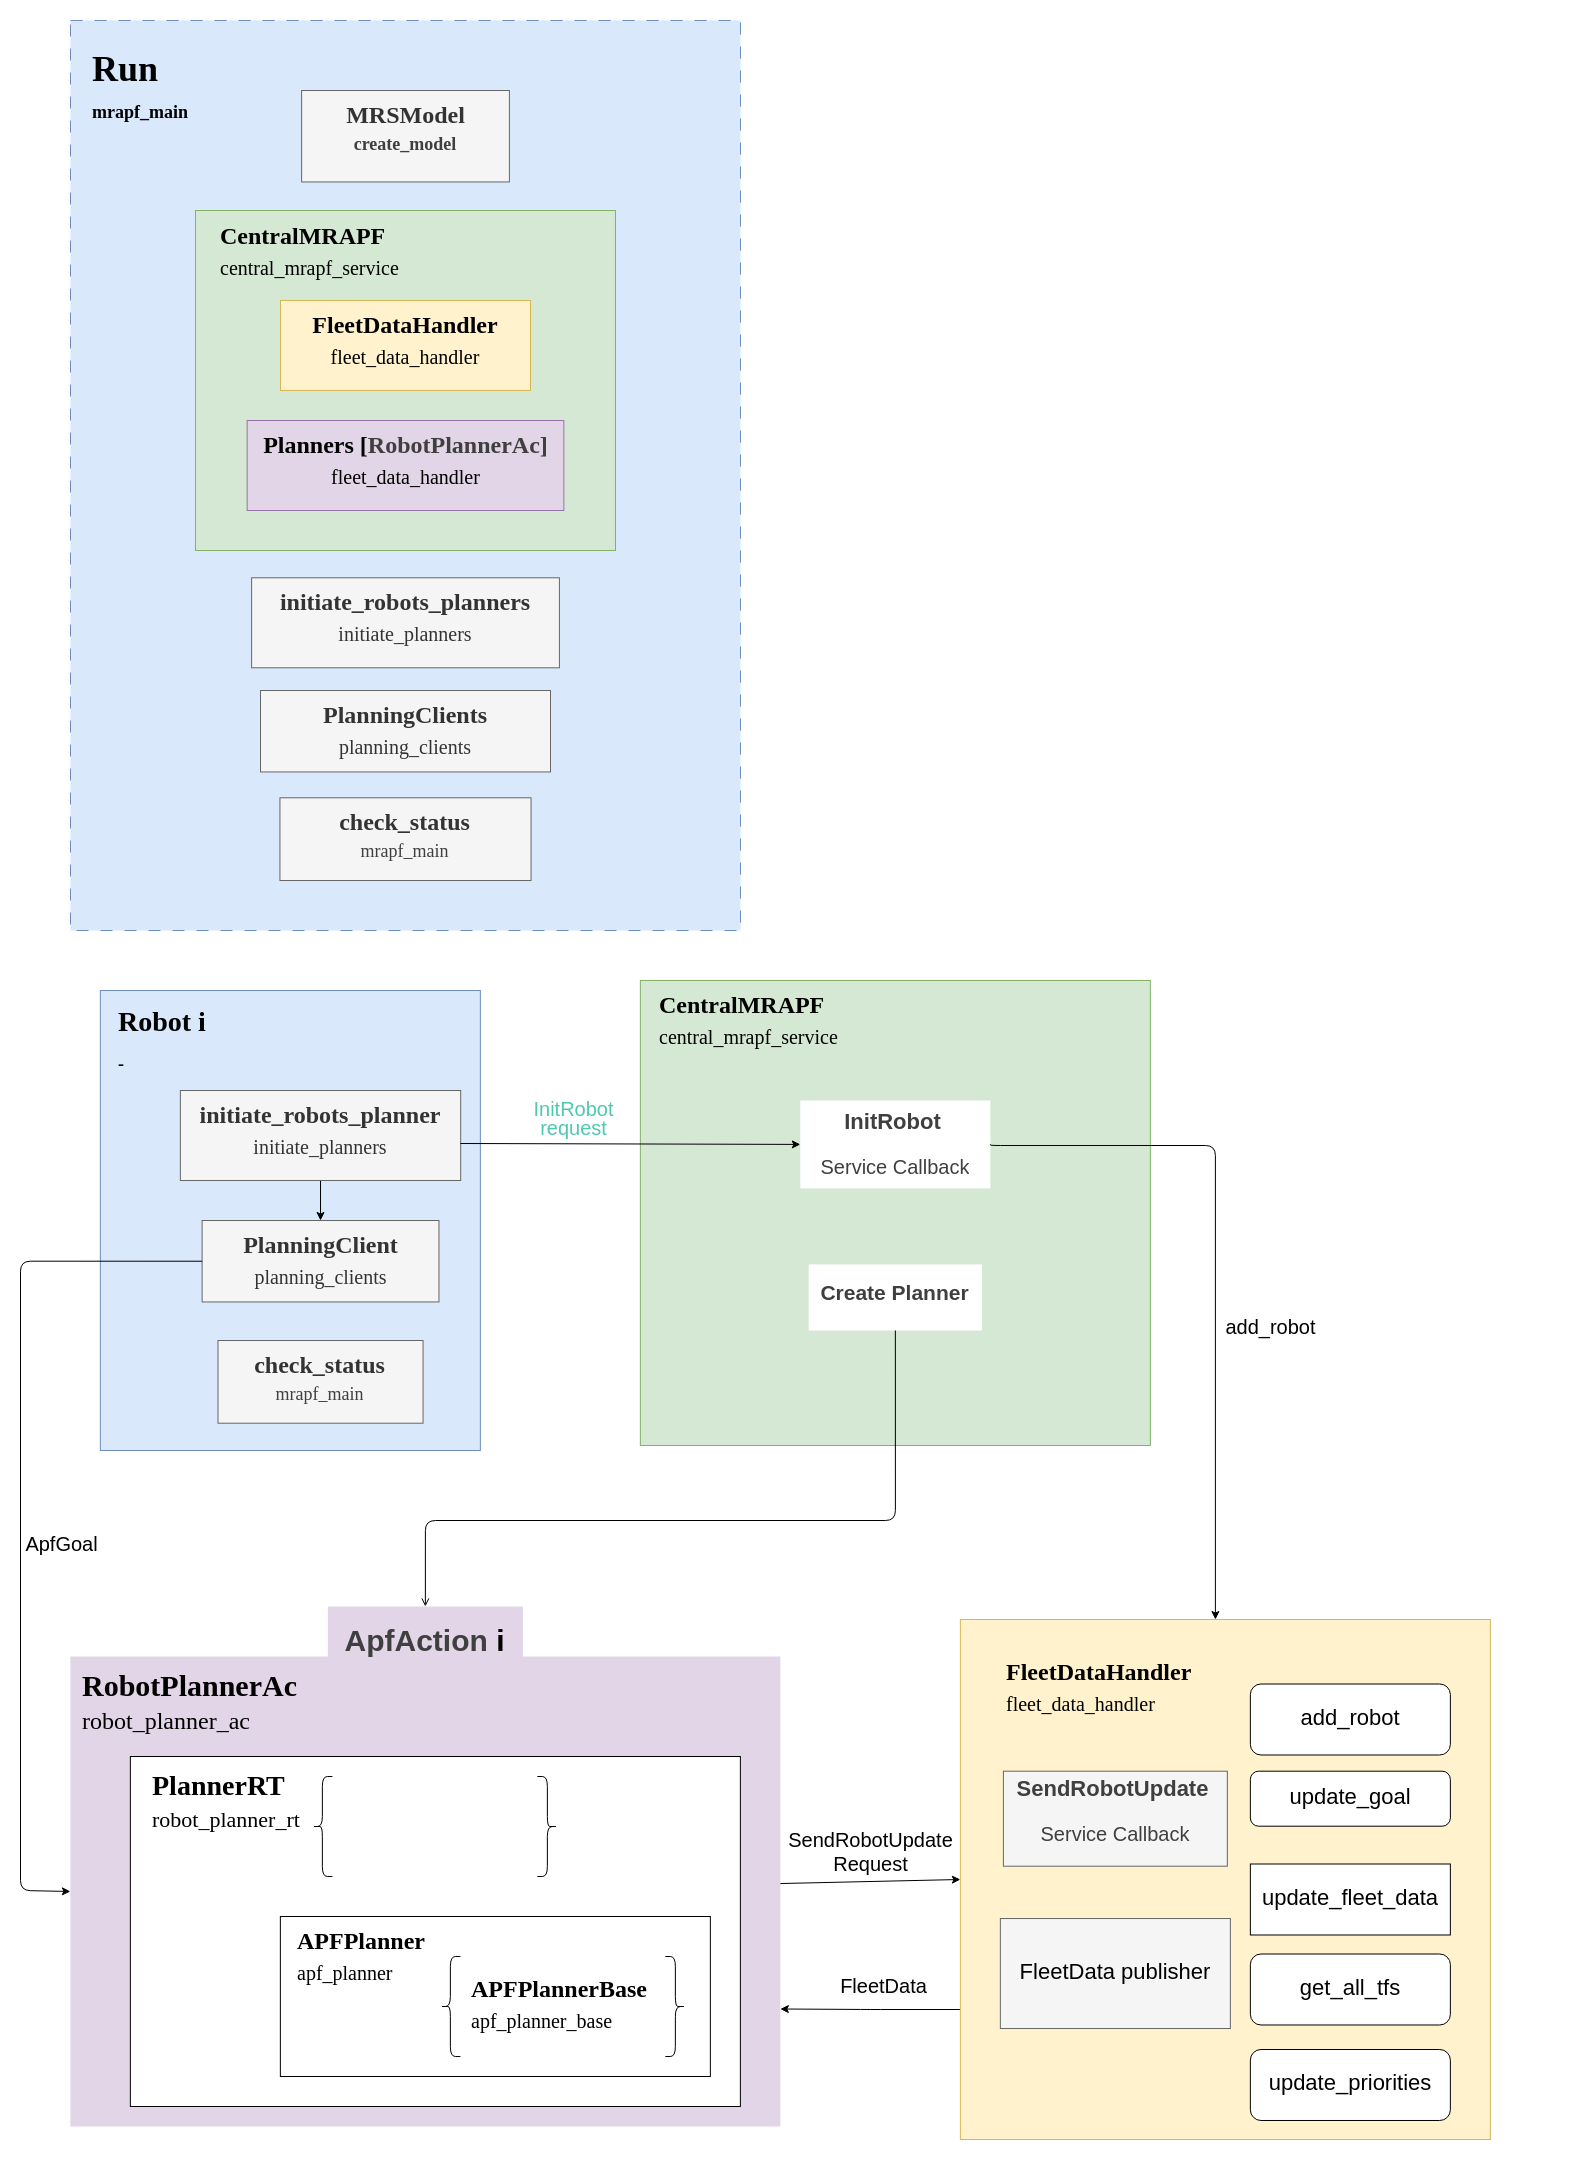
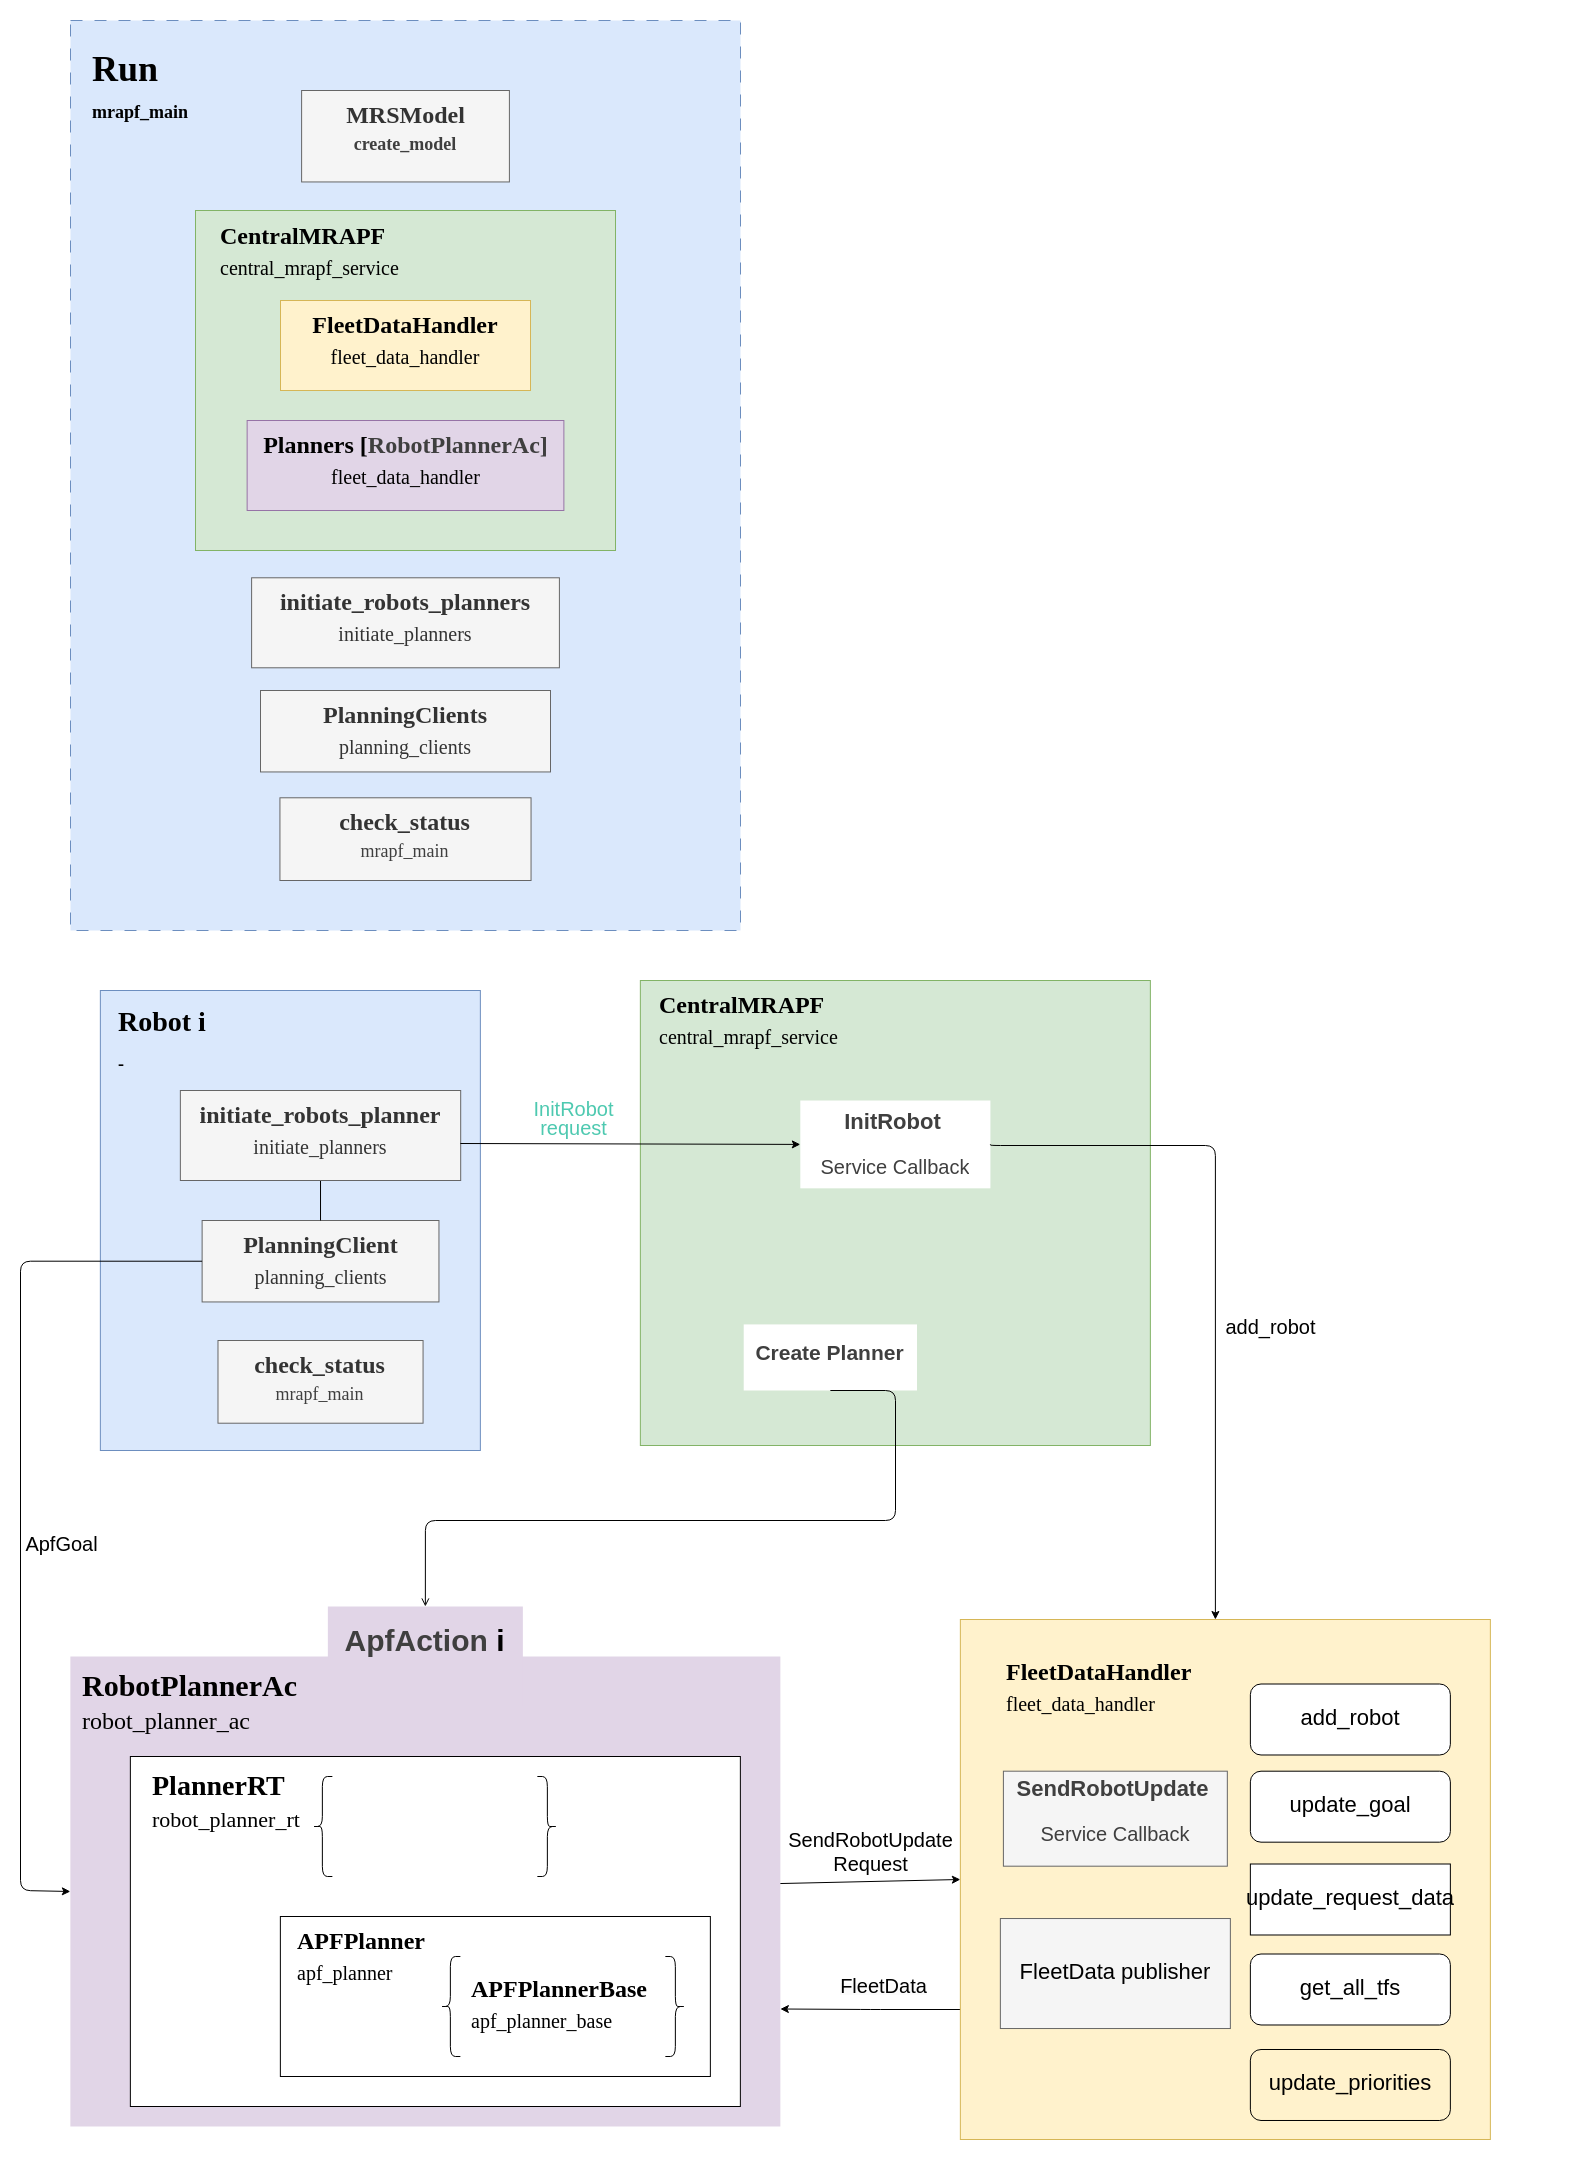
edge "initiate_robots_plannerinitiate_planners" -> "PlanningClientplanning_clients": arrowhead classic -> none
node "Create Planner": moved (895, 1297) -> (830, 1357)
node "update_goal": size 200x55 -> 200x71
node "update_fleet_data": label "update_fleet_data" -> "update_request_data"
node "update_priorities": fillcolor #ffffff -> #fff2cc
